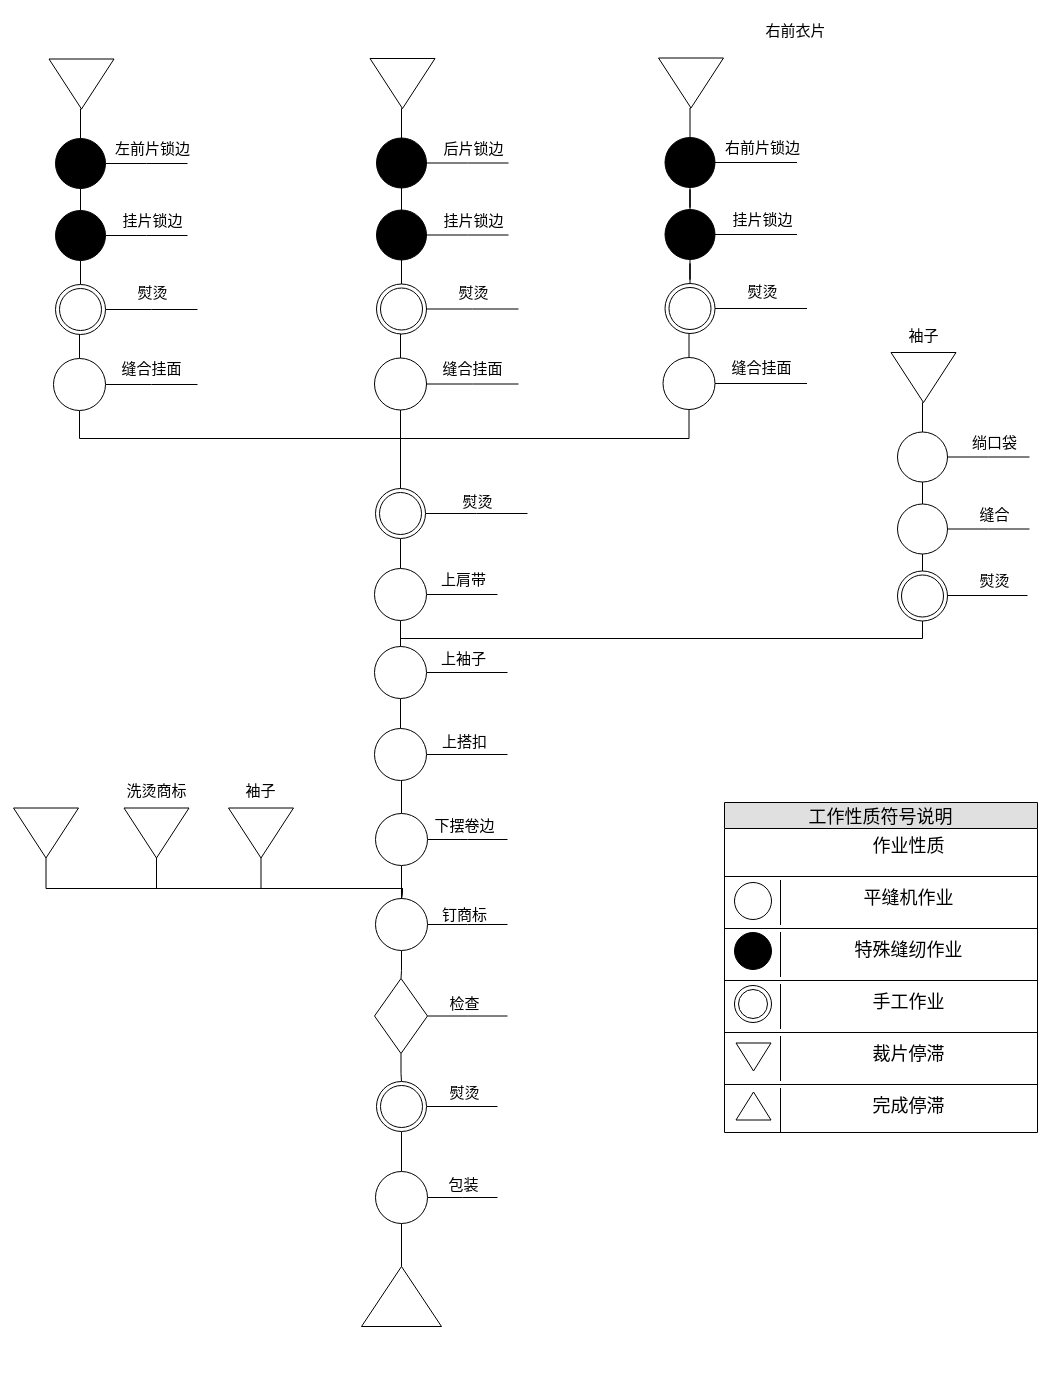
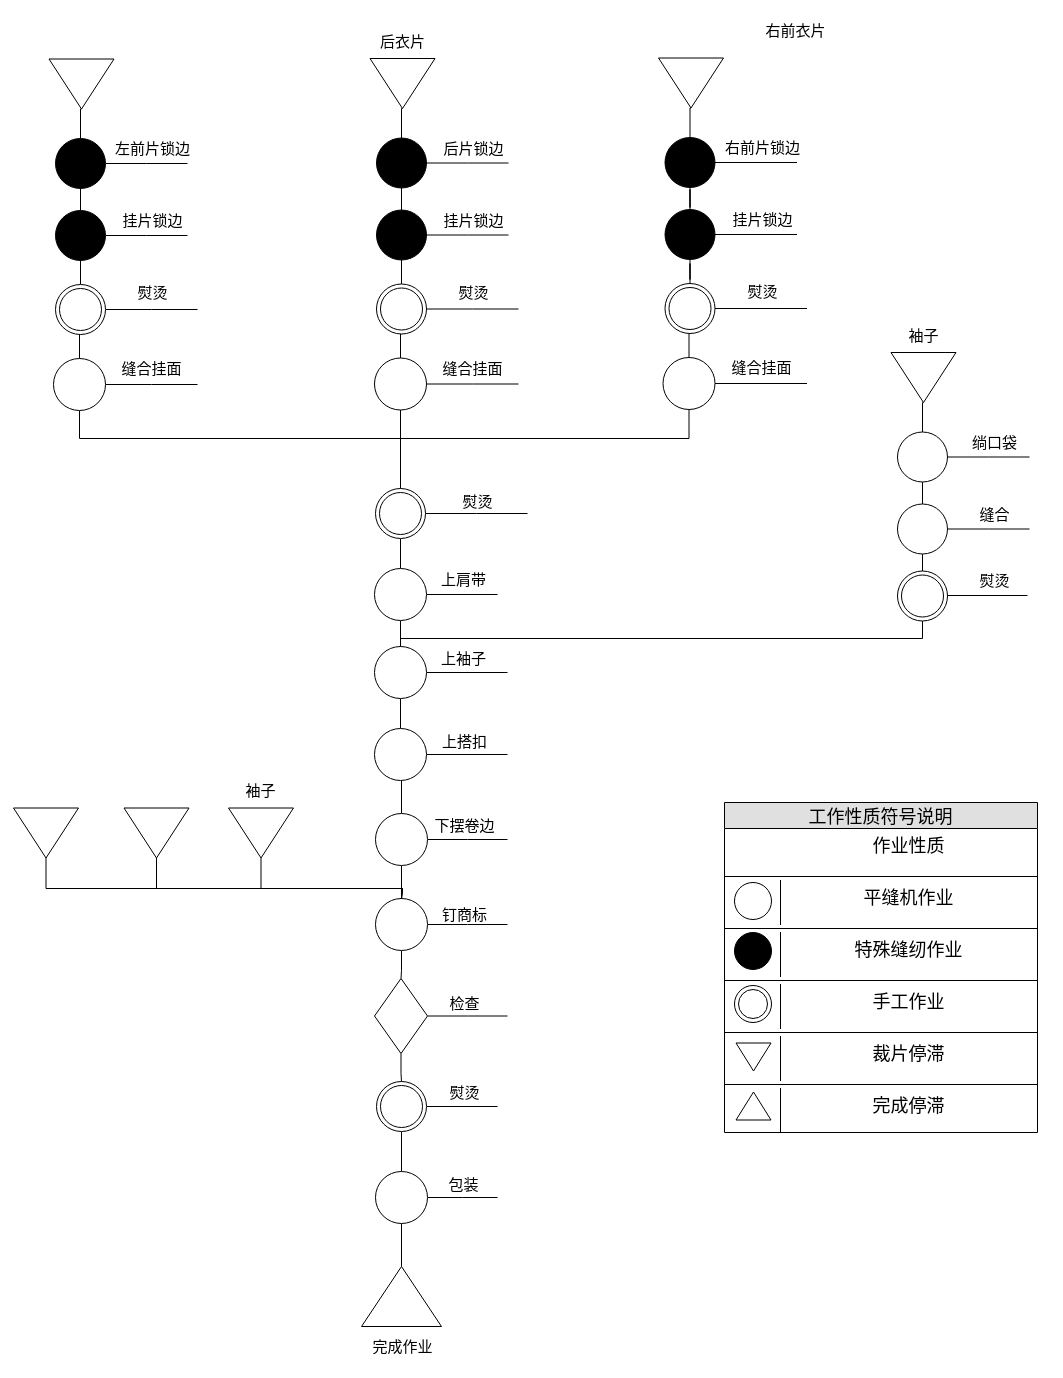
node "后衣片": added
node "洗烫商标": removed
node "完成作业": added
